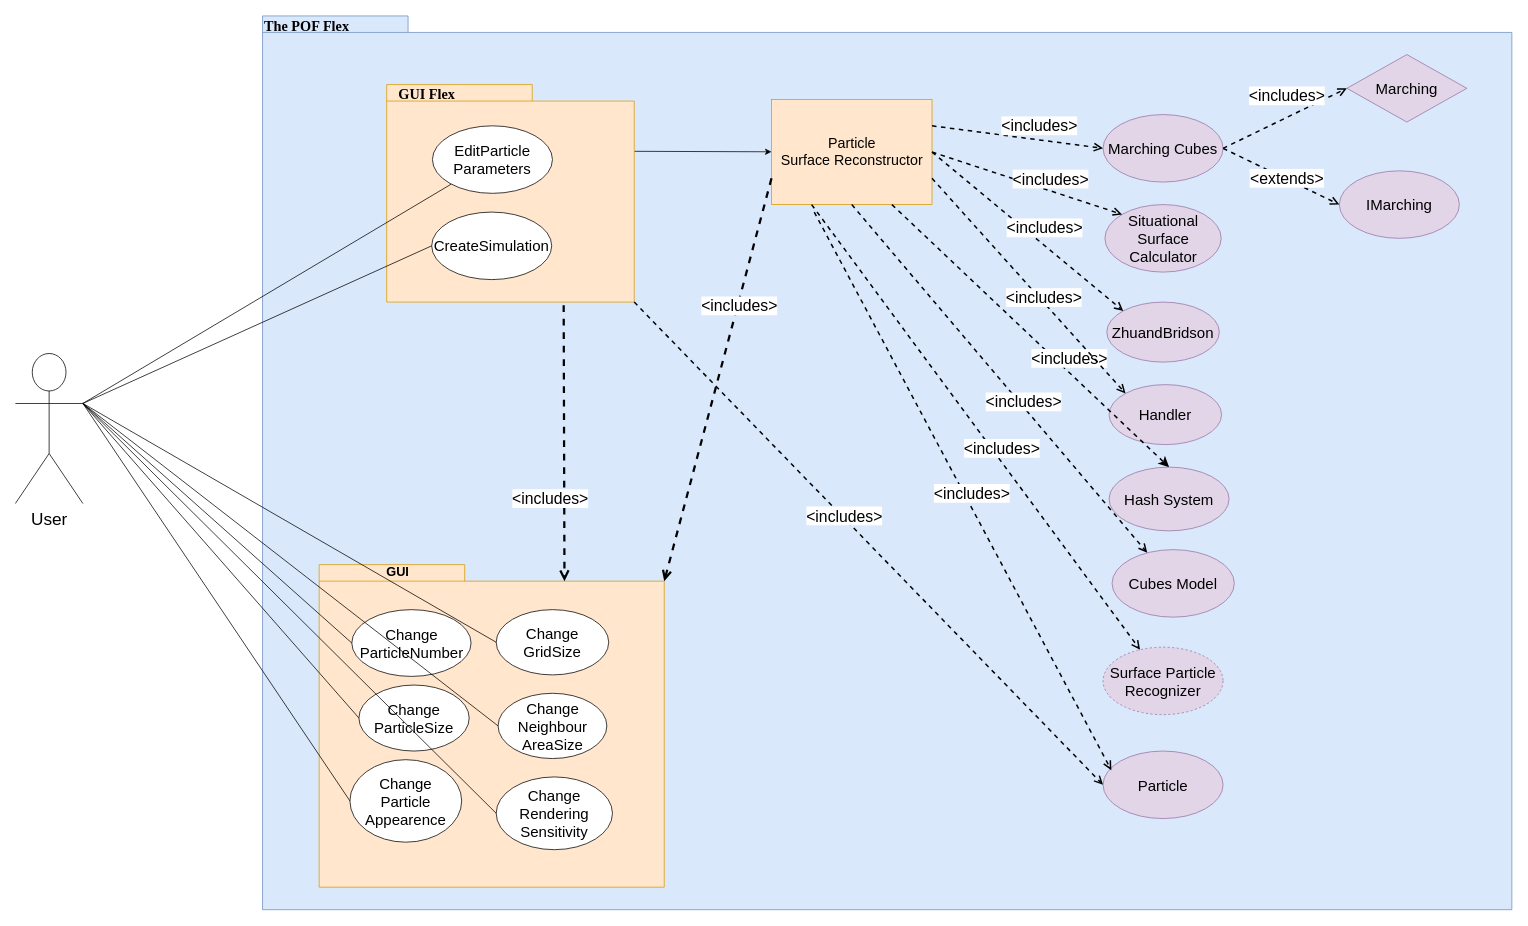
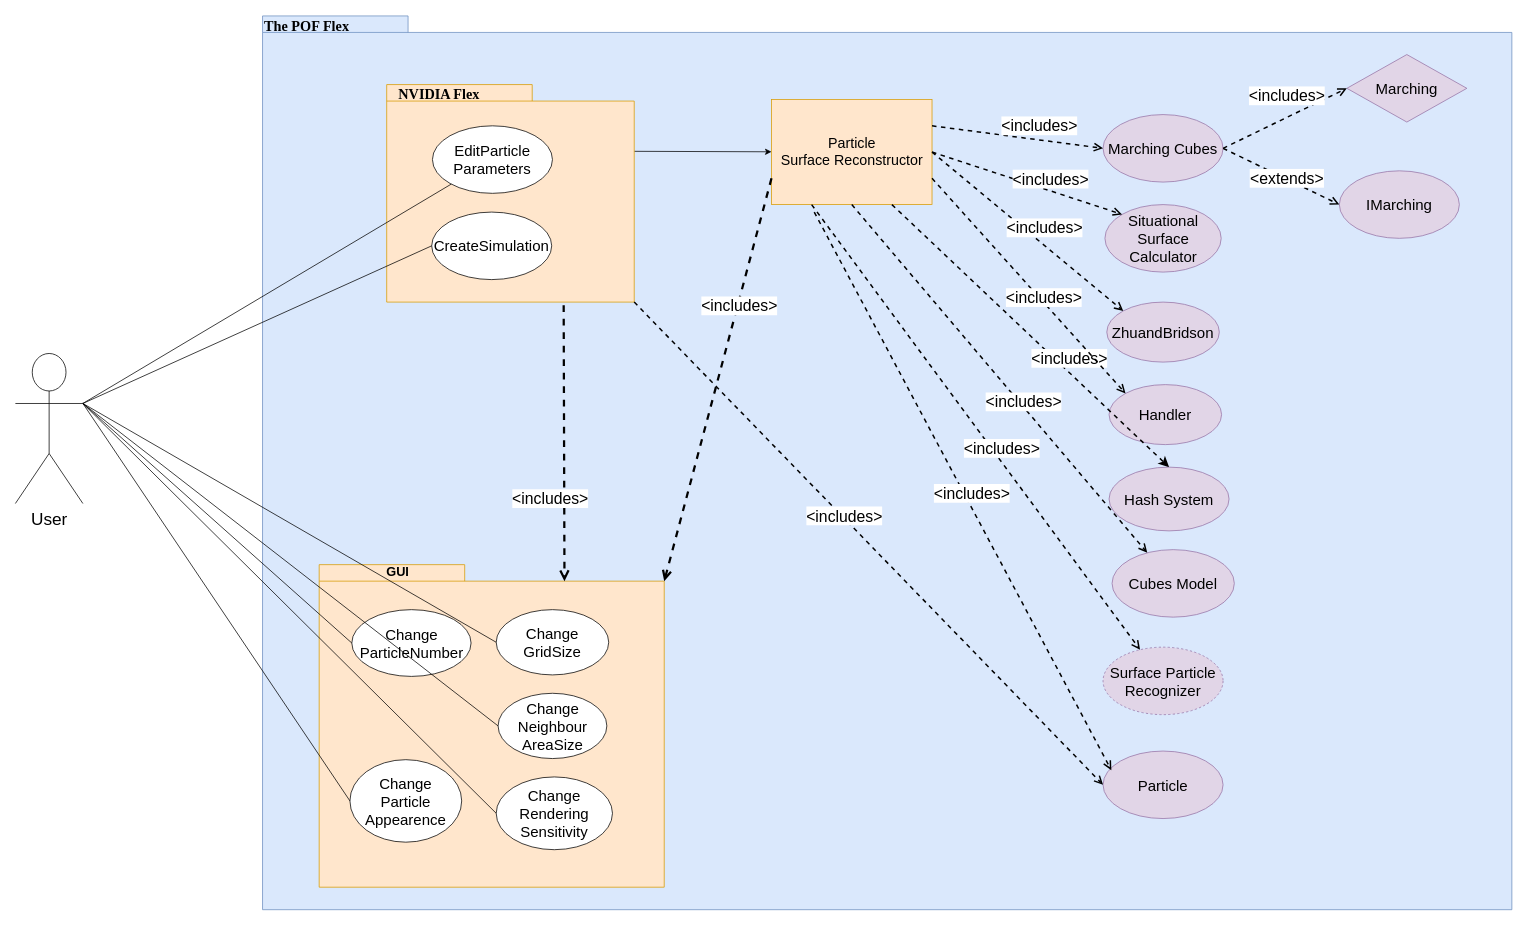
node "GUI Flex": label "GUI Flex" -> "NVIDIA Flex"
edge "User" -- "Change ParticleSize": removed
node "Change ParticleSize": removed
